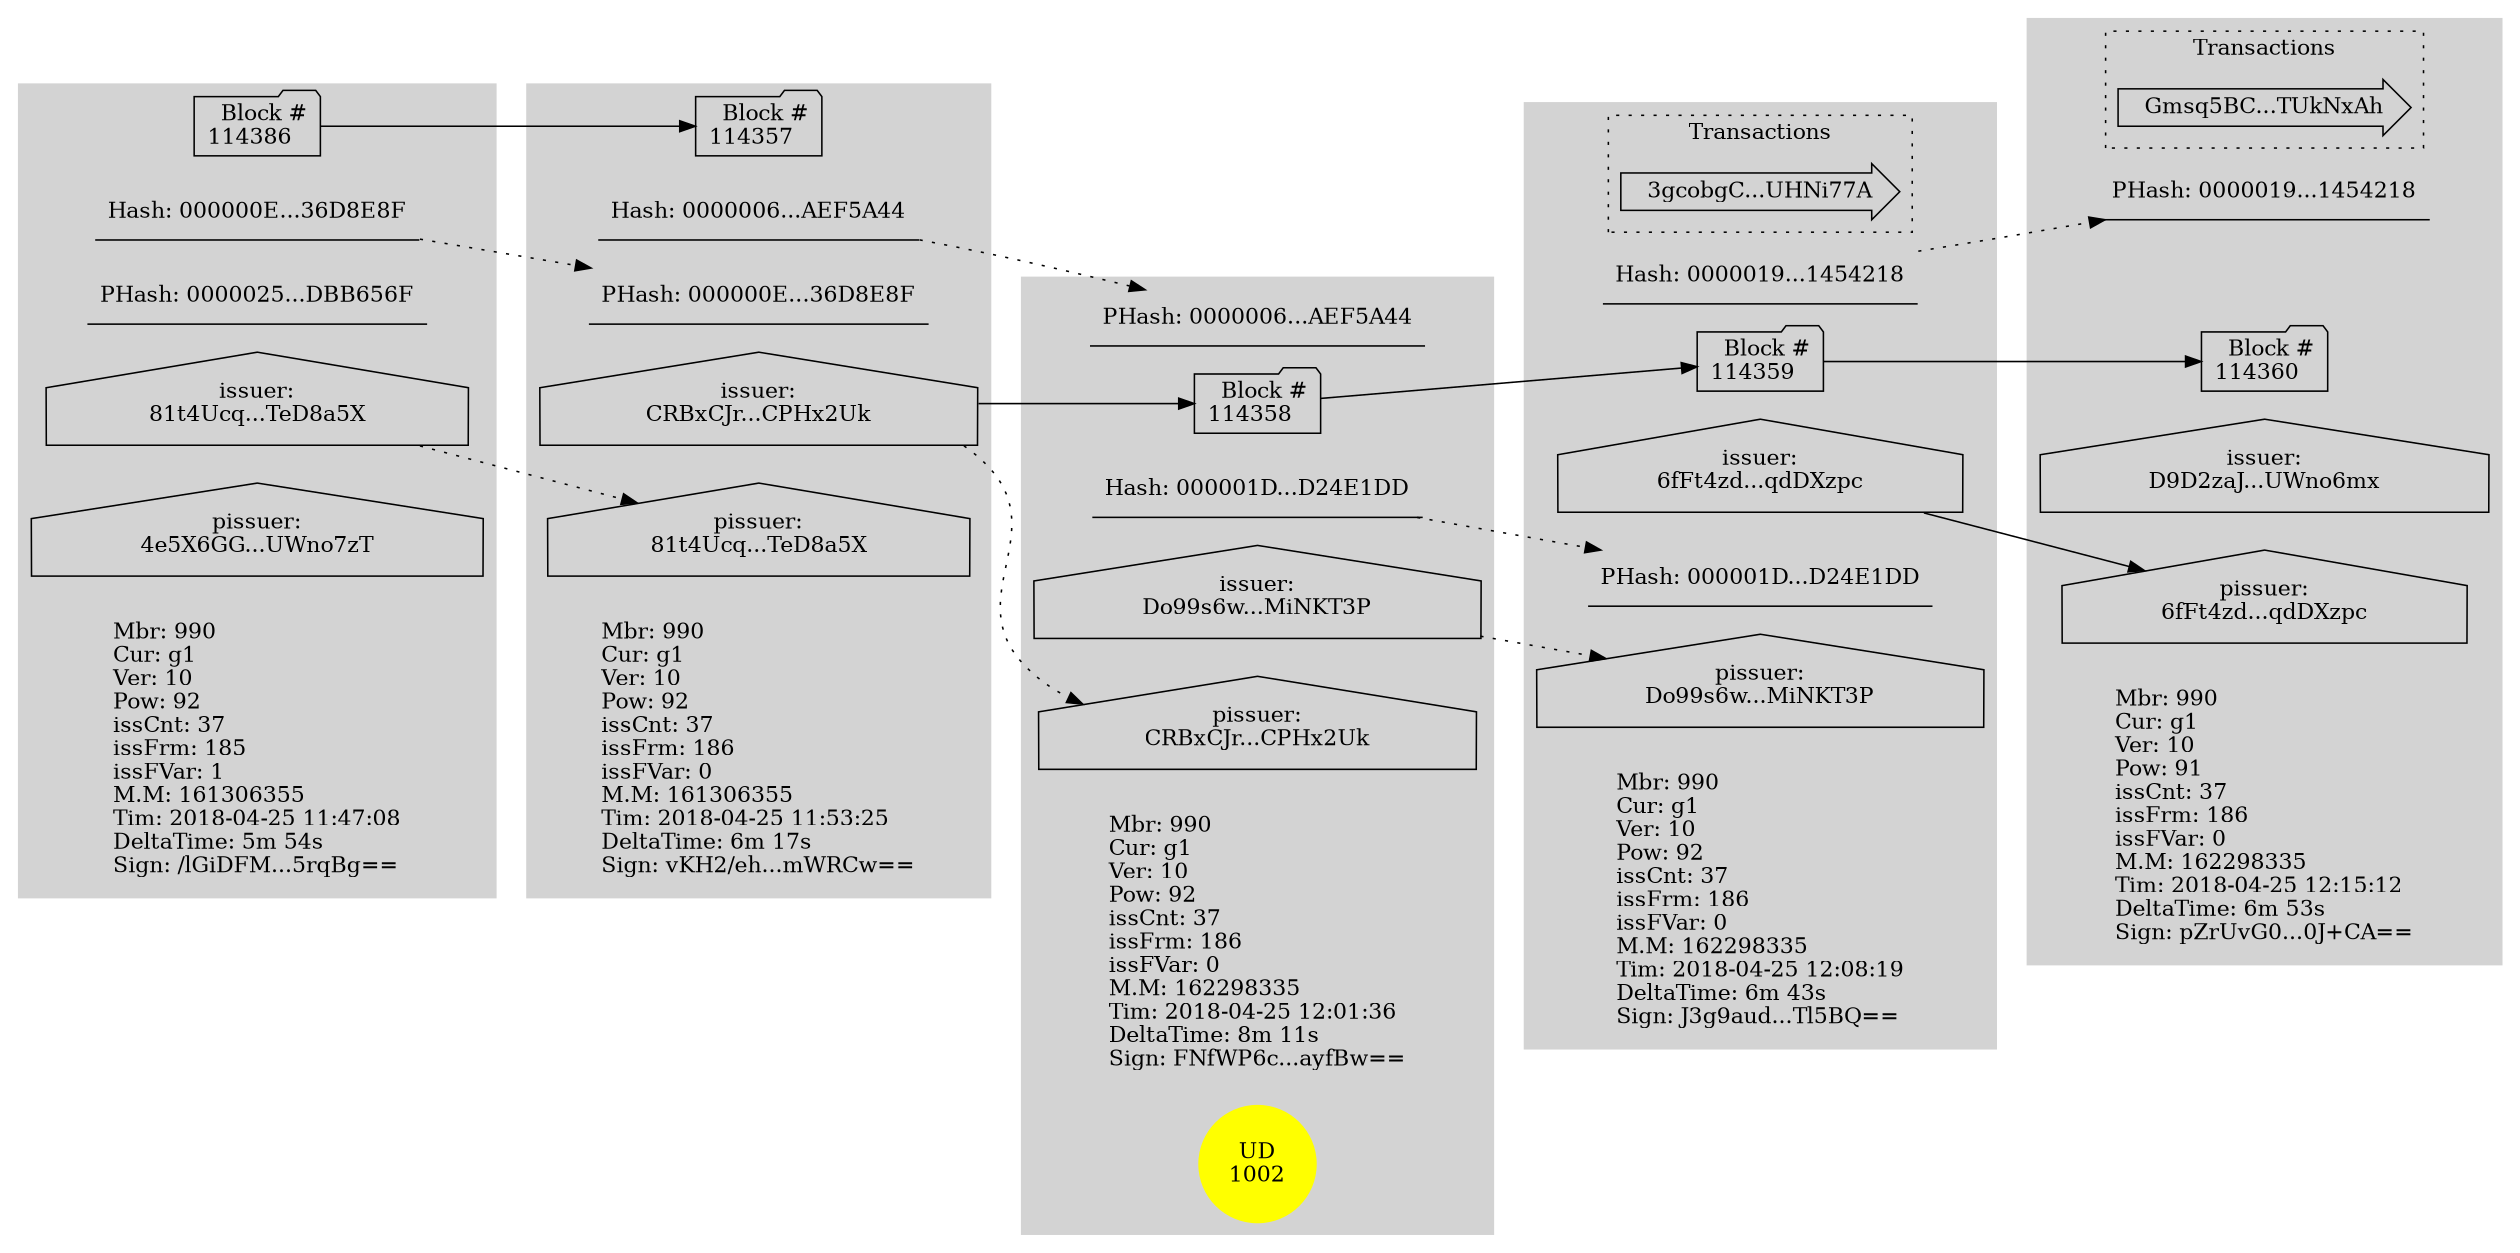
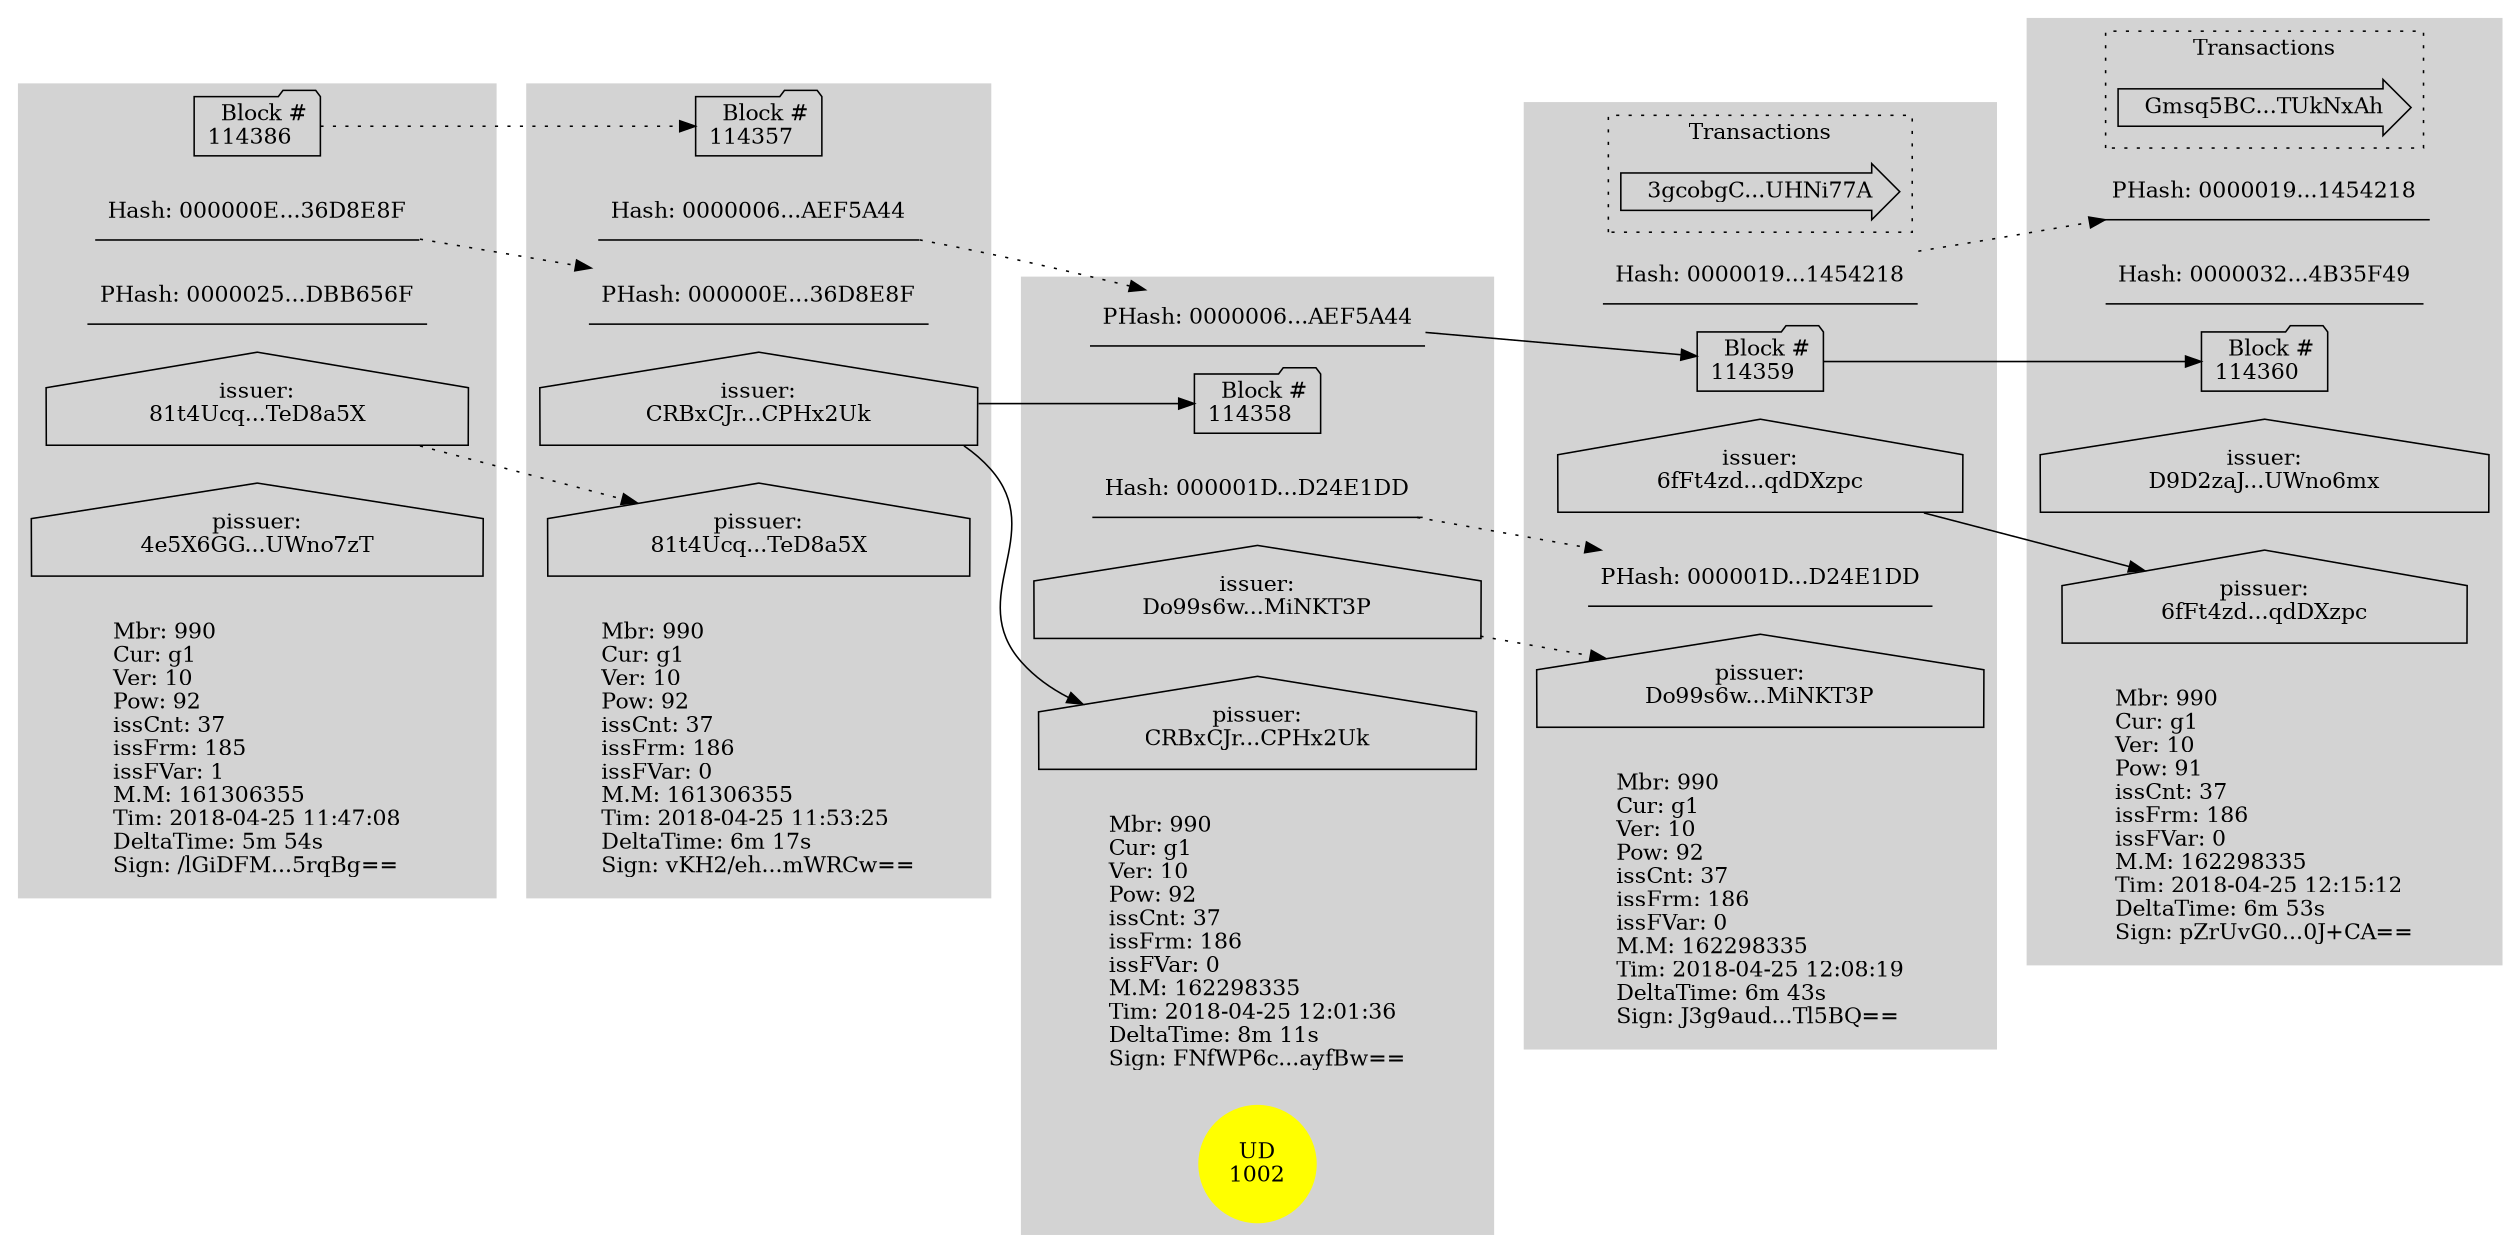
edge "Block # 114386" -> "Block # 114357": style solid -> dotted
node "Hash: 0000032...4B35F49": added
edge "Block # 114358" -> "Block # 114359": now "PHash: 0000006...AEF5A44" -> "Block # 114359"
edge "issuer: CRBxCJr...CPHx2Uk" -> "pissuer: CRBxCJr...CPHx2Uk": style dotted -> solid
